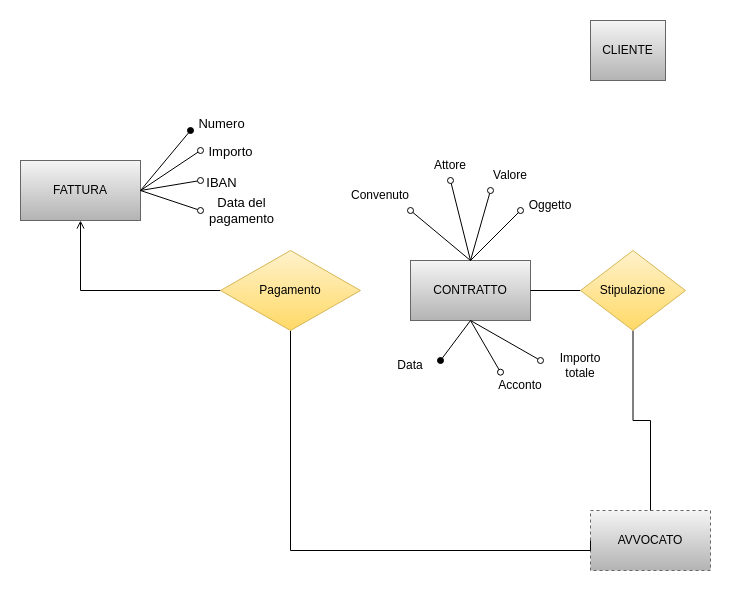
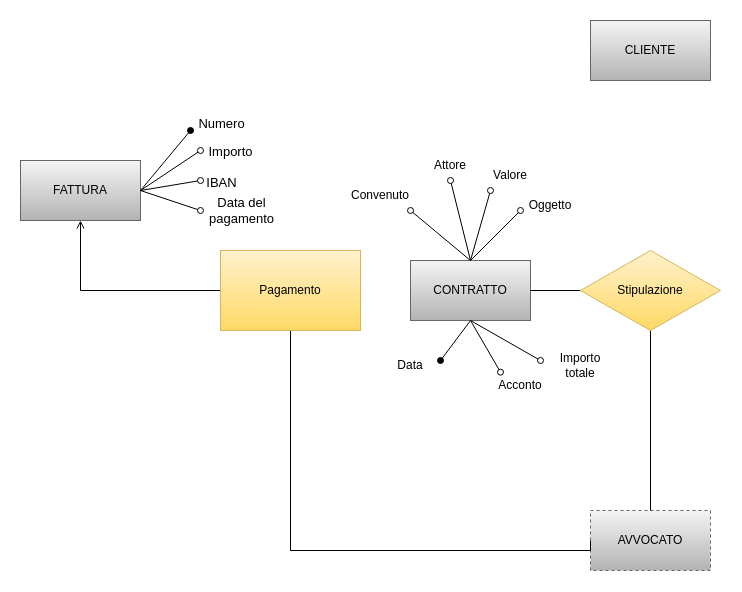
node "CLIENTE": size 75x60 -> 120x60
node "Pagamento": shape diamond -> rectangle
node "Stipulazione": size 105x80 -> 140x80
